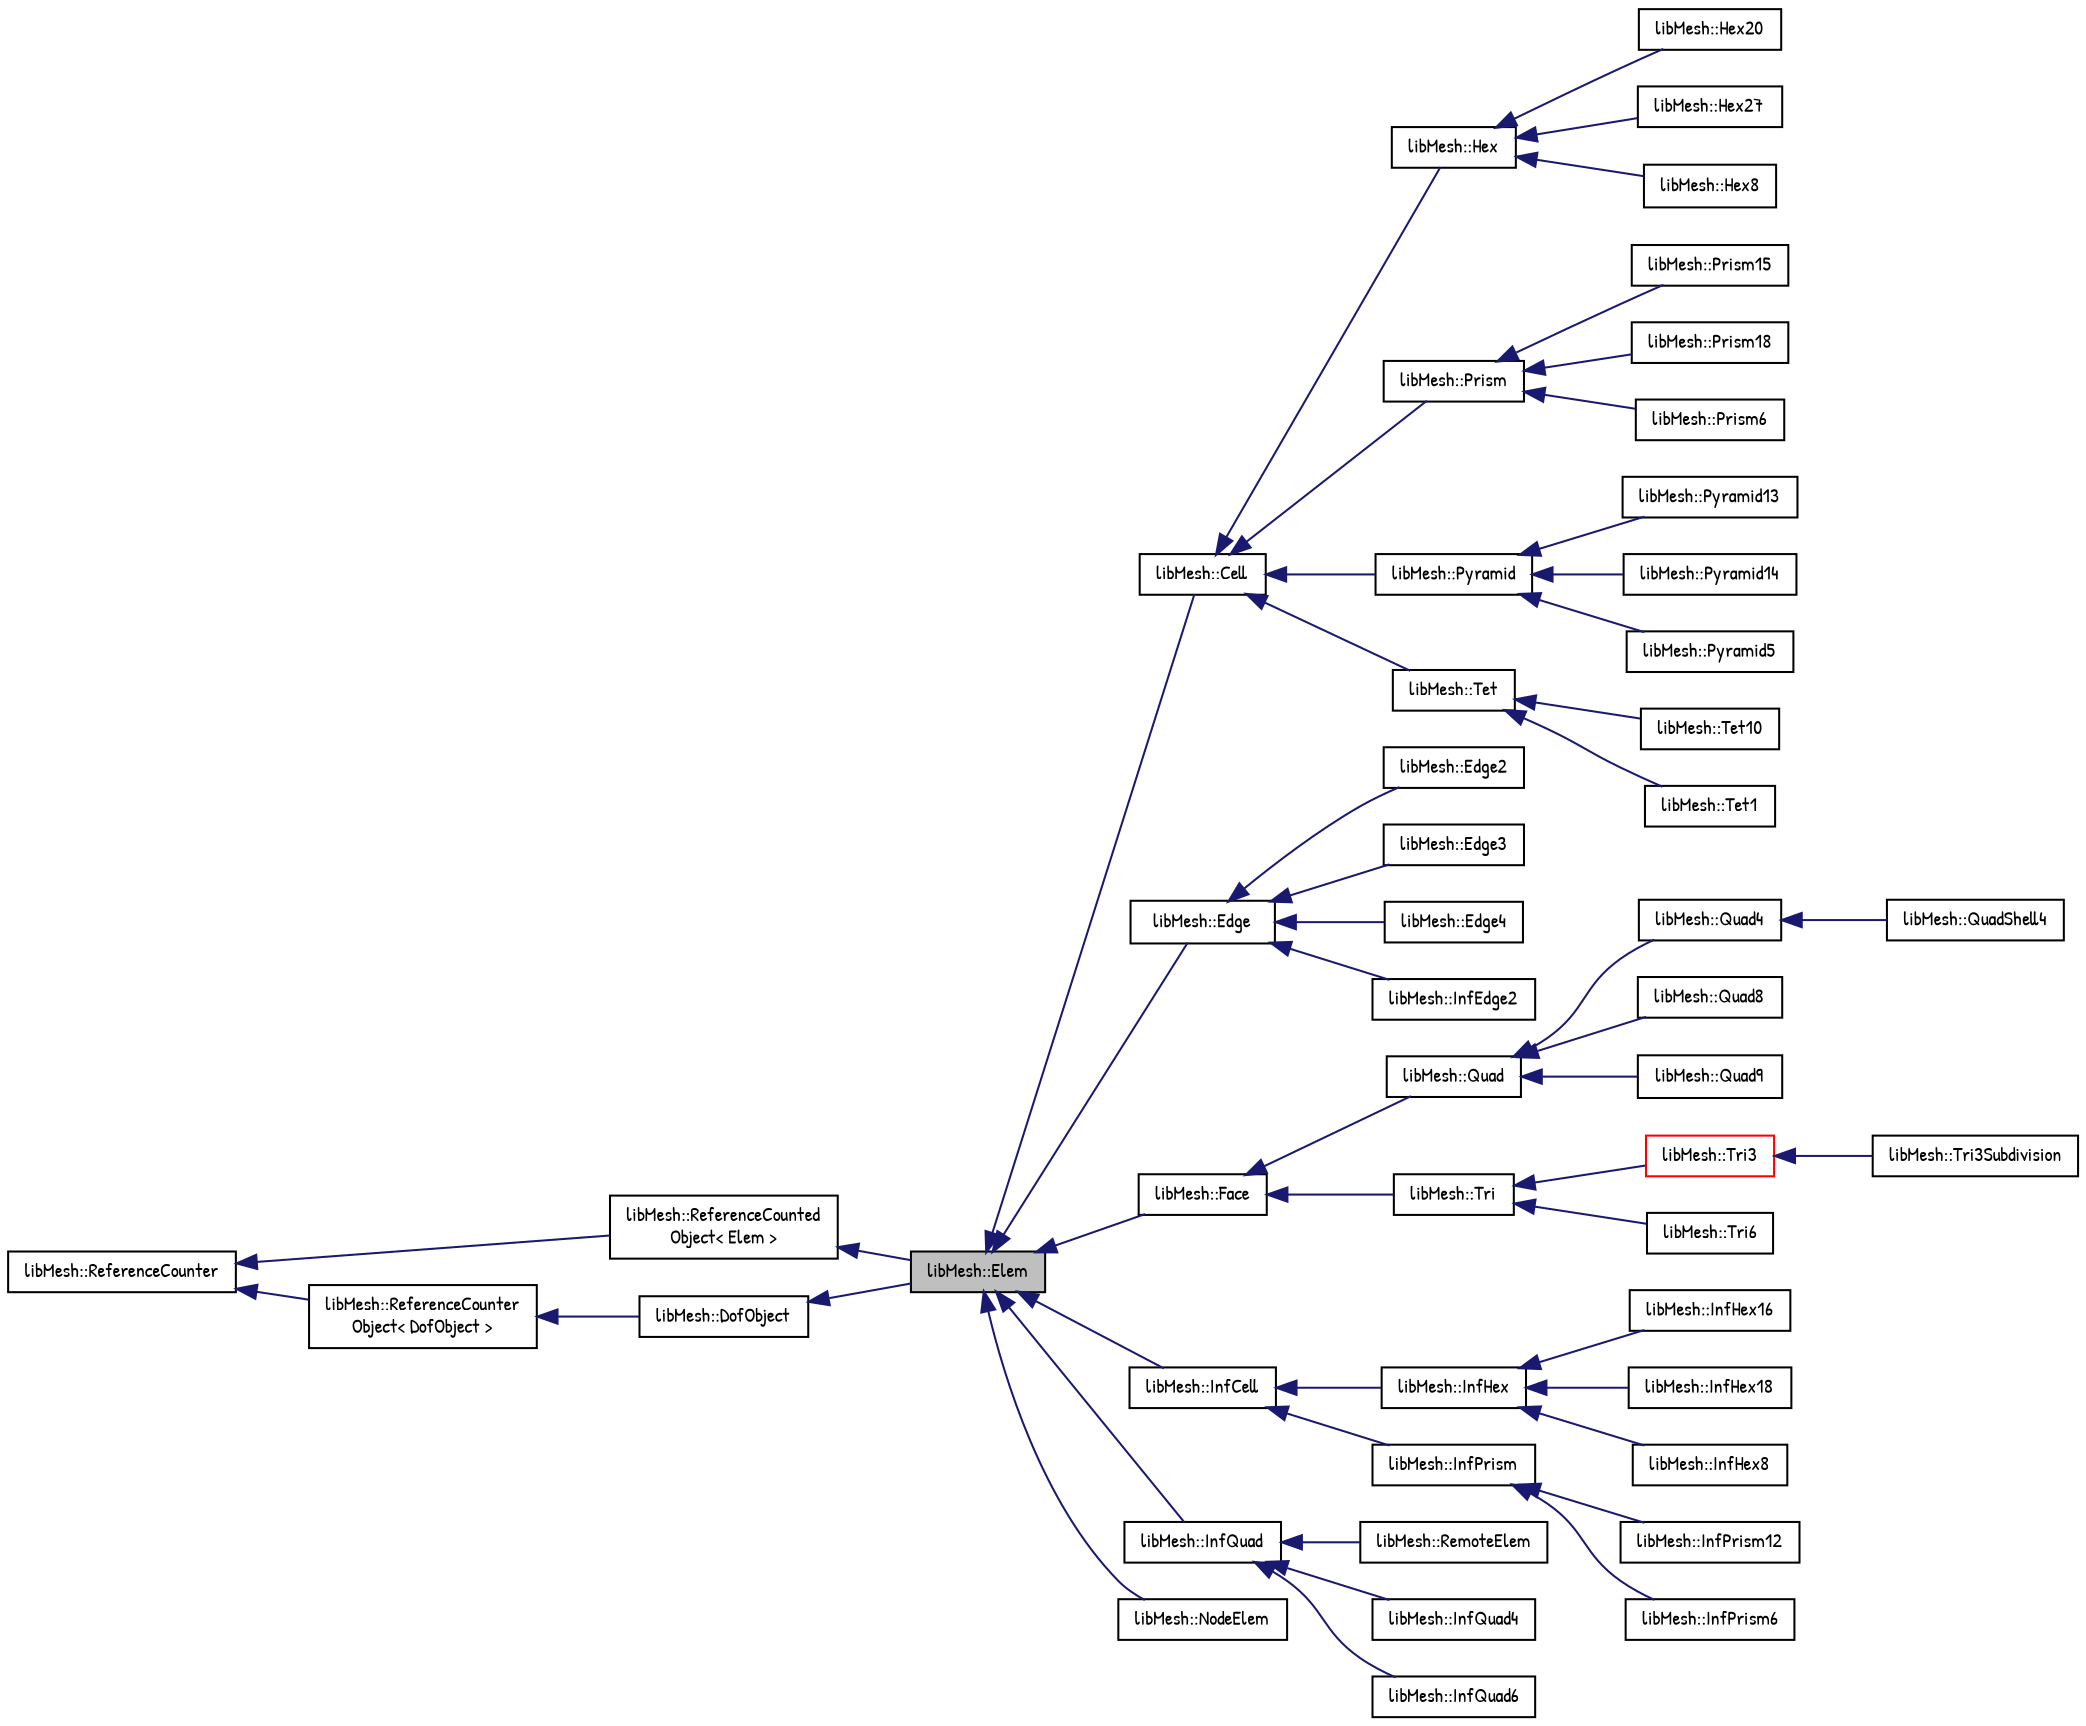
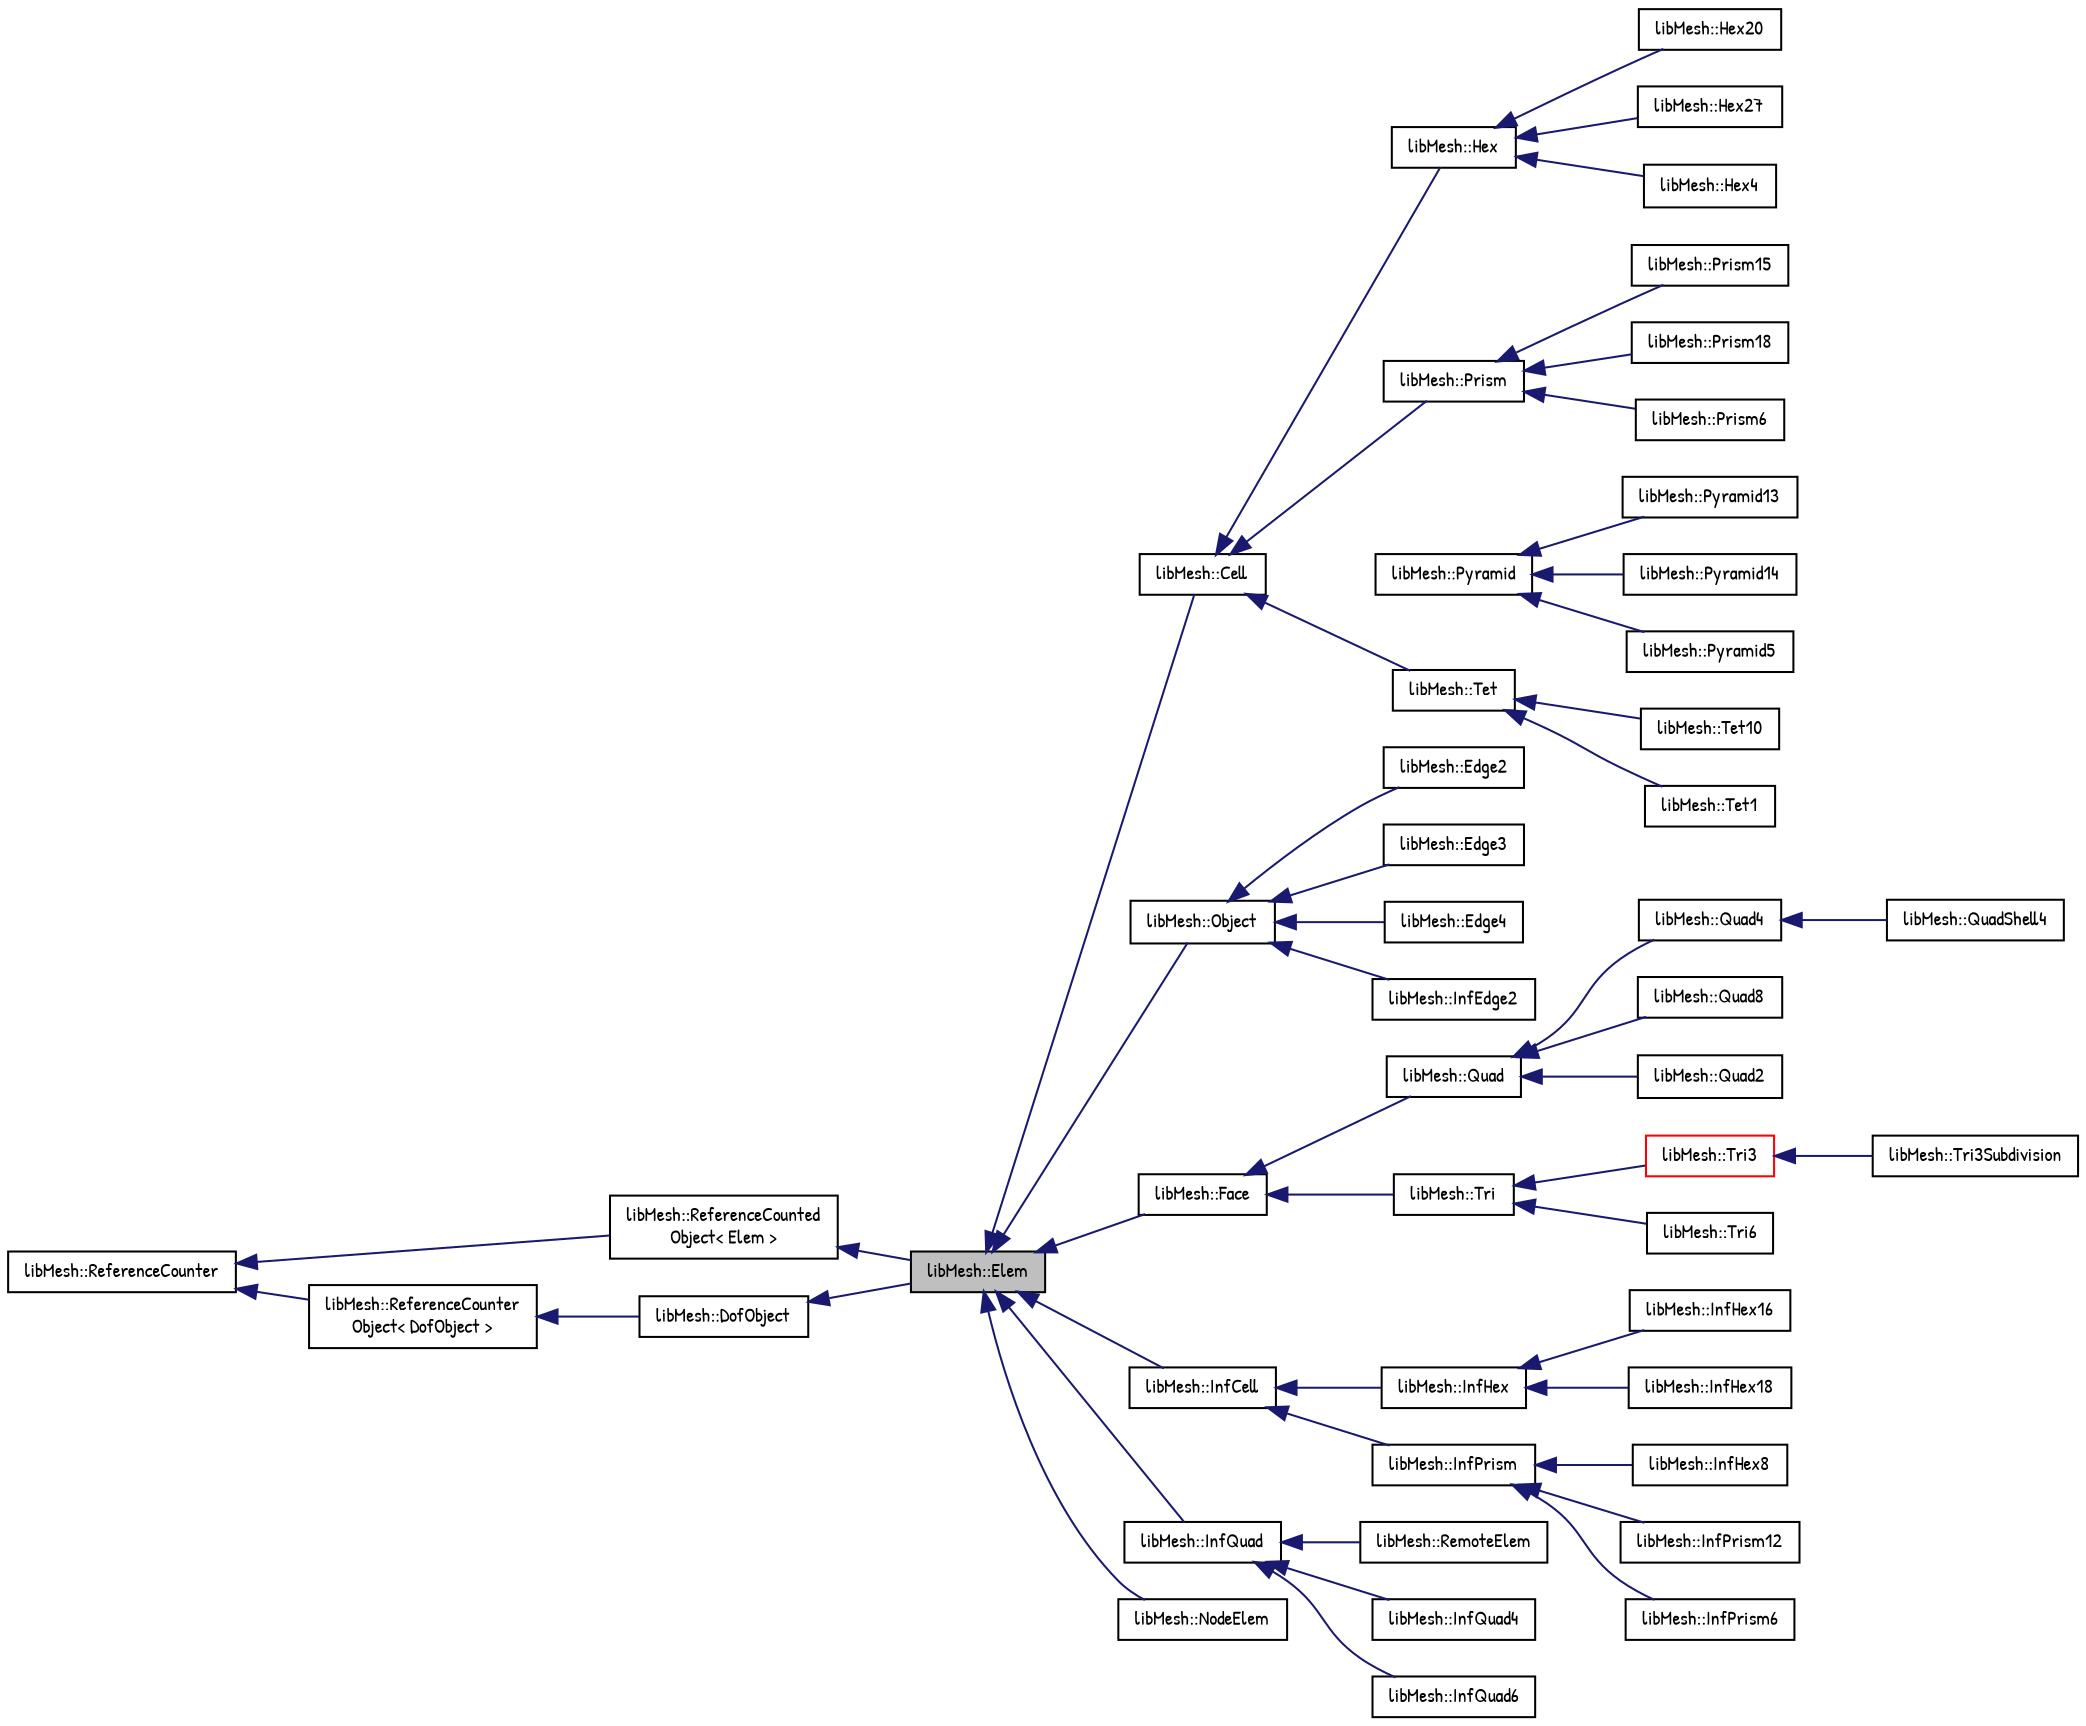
node "libMesh::Hex8": label "libMesh::Hex8" -> "libMesh::Hex4"
edge "libMesh::Pyramid" -> "libMesh::Cell": removed
node "libMesh::Edge": label "libMesh::Edge" -> "libMesh::Object"
node "libMesh::Quad9": label "libMesh::Quad9" -> "libMesh::Quad2"
edge "libMesh::InfHex8" -> "libMesh::InfHex": now "libMesh::InfHex8" -> "libMesh::InfPrism"
